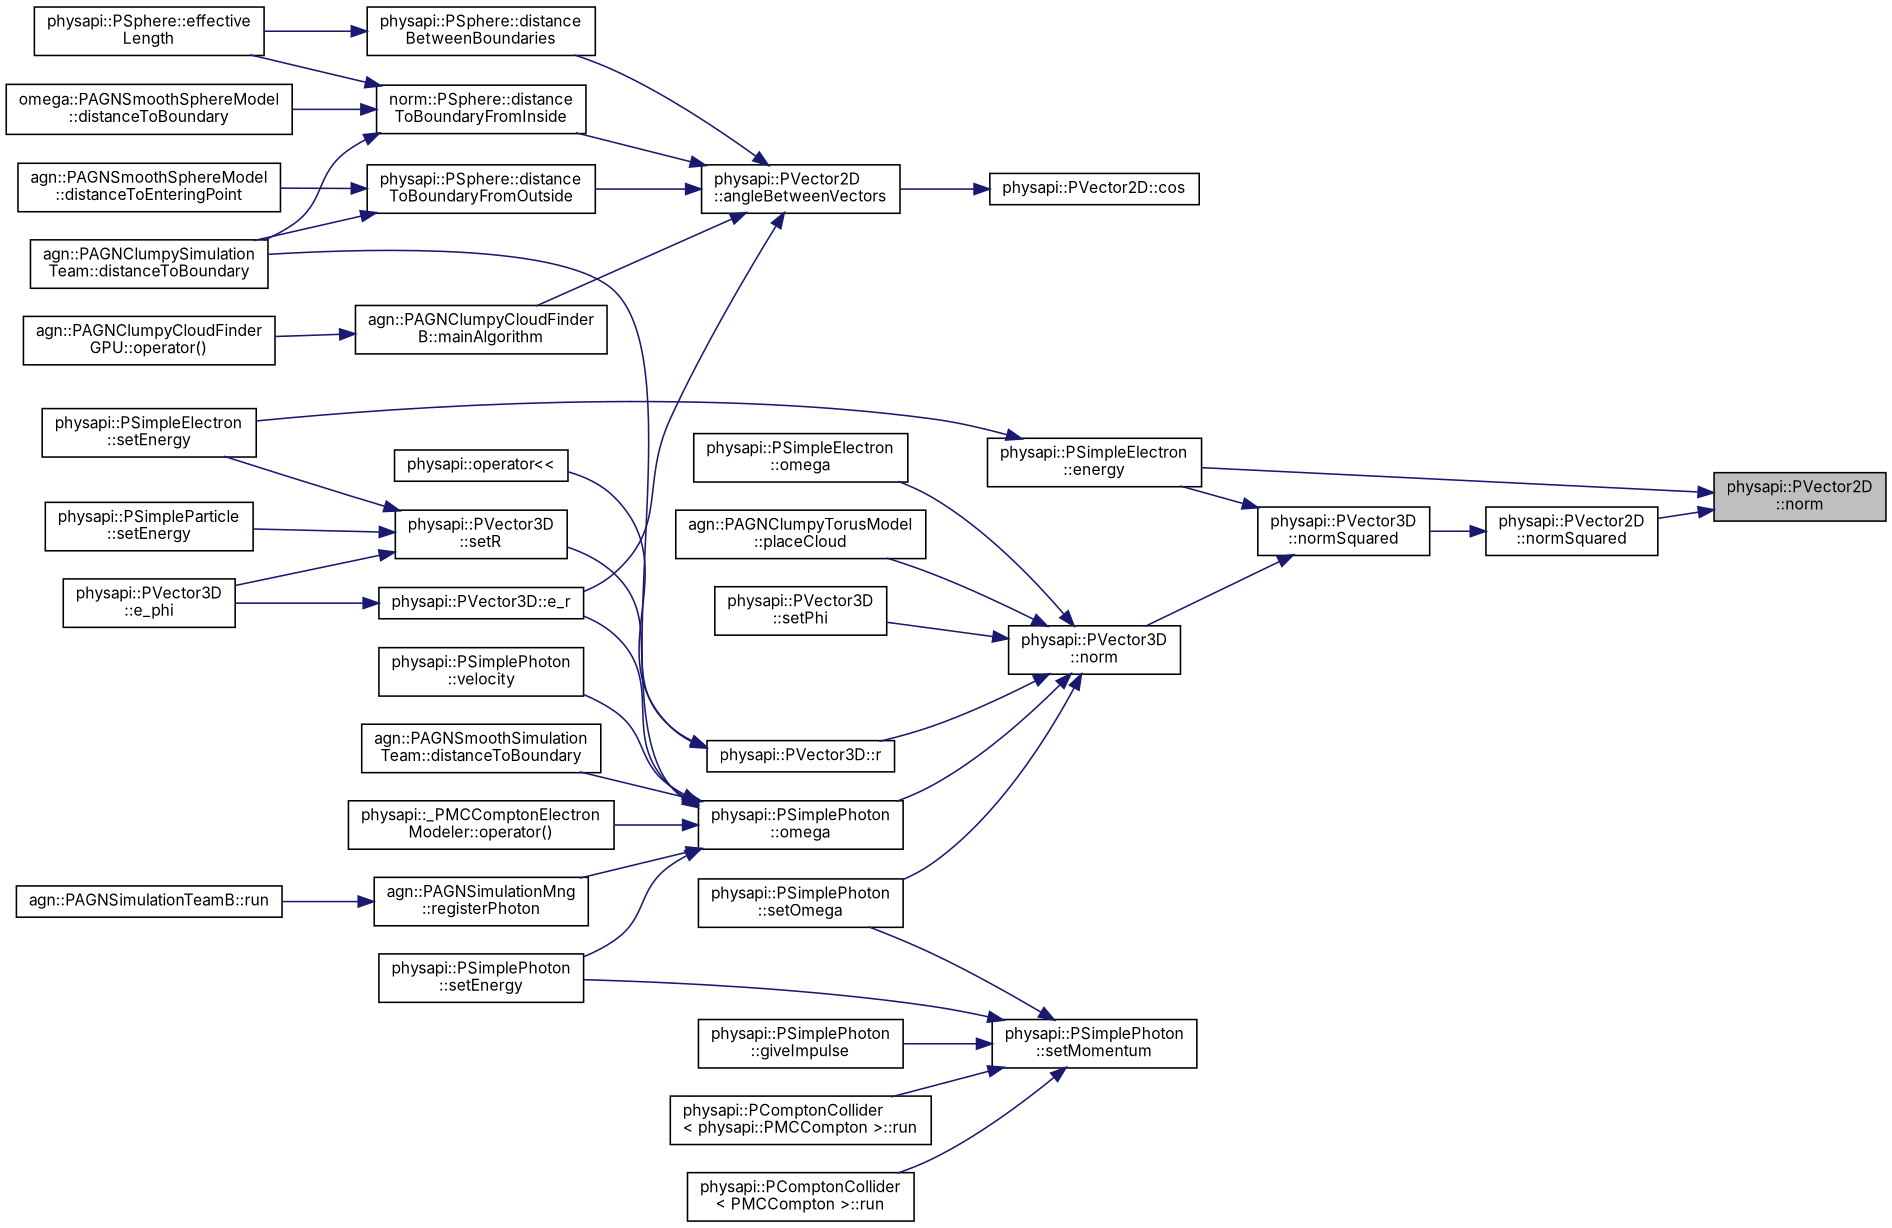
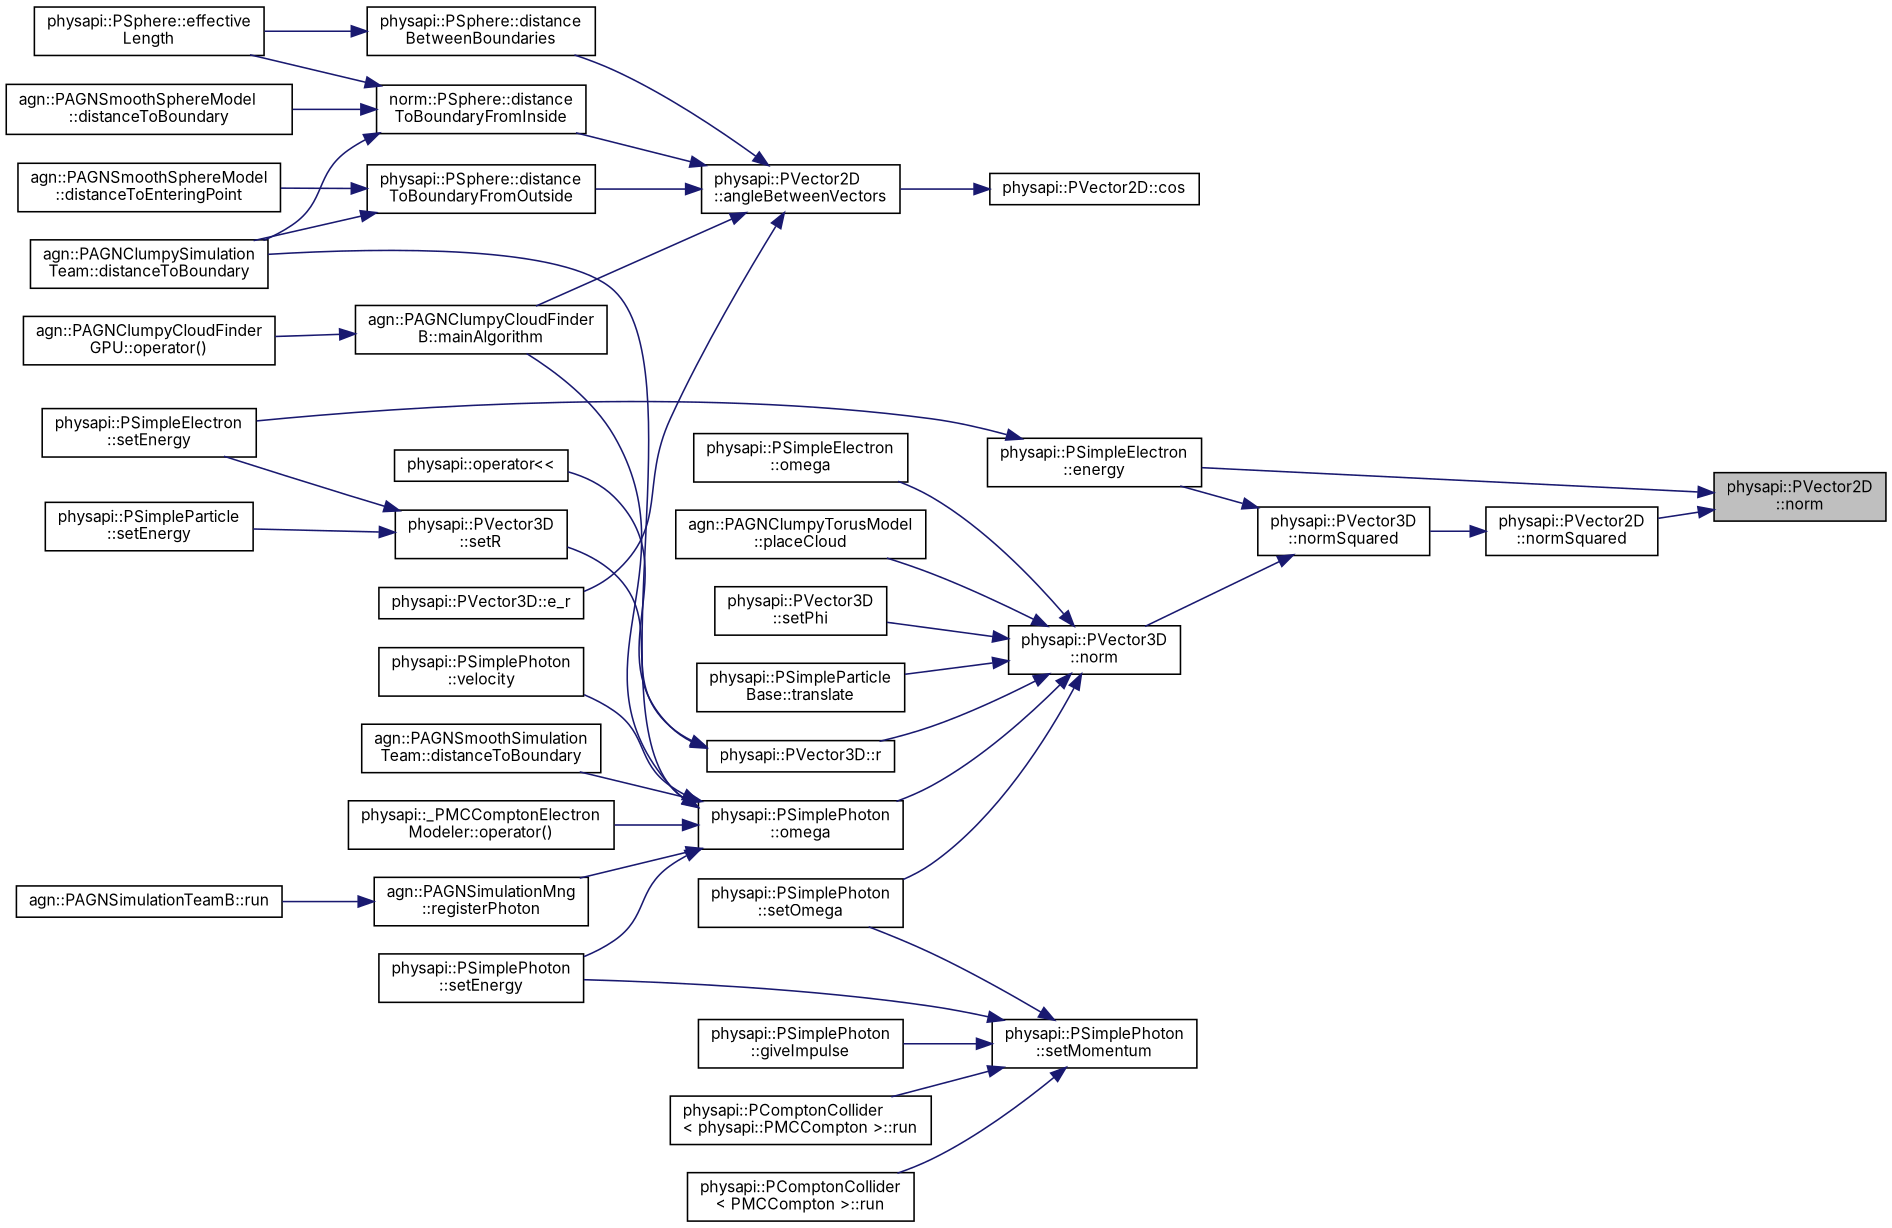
node "omega::PAGNSmoothSphereModel ::distanceToBoundary": label "omega::PAGNSmoothSphereModel ::distanceToBoundary" -> "agn::PAGNSmoothSphereModel ::distanceToBoundary"
node "physapi::PVector3D ::e_phi": removed
edge "physapi::PVector3D::e_r" -> "physapi::PSimplePhoton ::omega": now "agn::PAGNClumpyCloudFinder B::mainAlgorithm" -> "physapi::PSimplePhoton ::omega"
node "physapi::PSimpleParticle Base::translate": added
